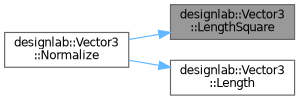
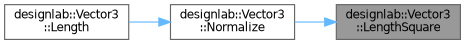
edge "designlab::Vector3 ::Normalize" -> "designlab::Vector3 ::Length": reversed
